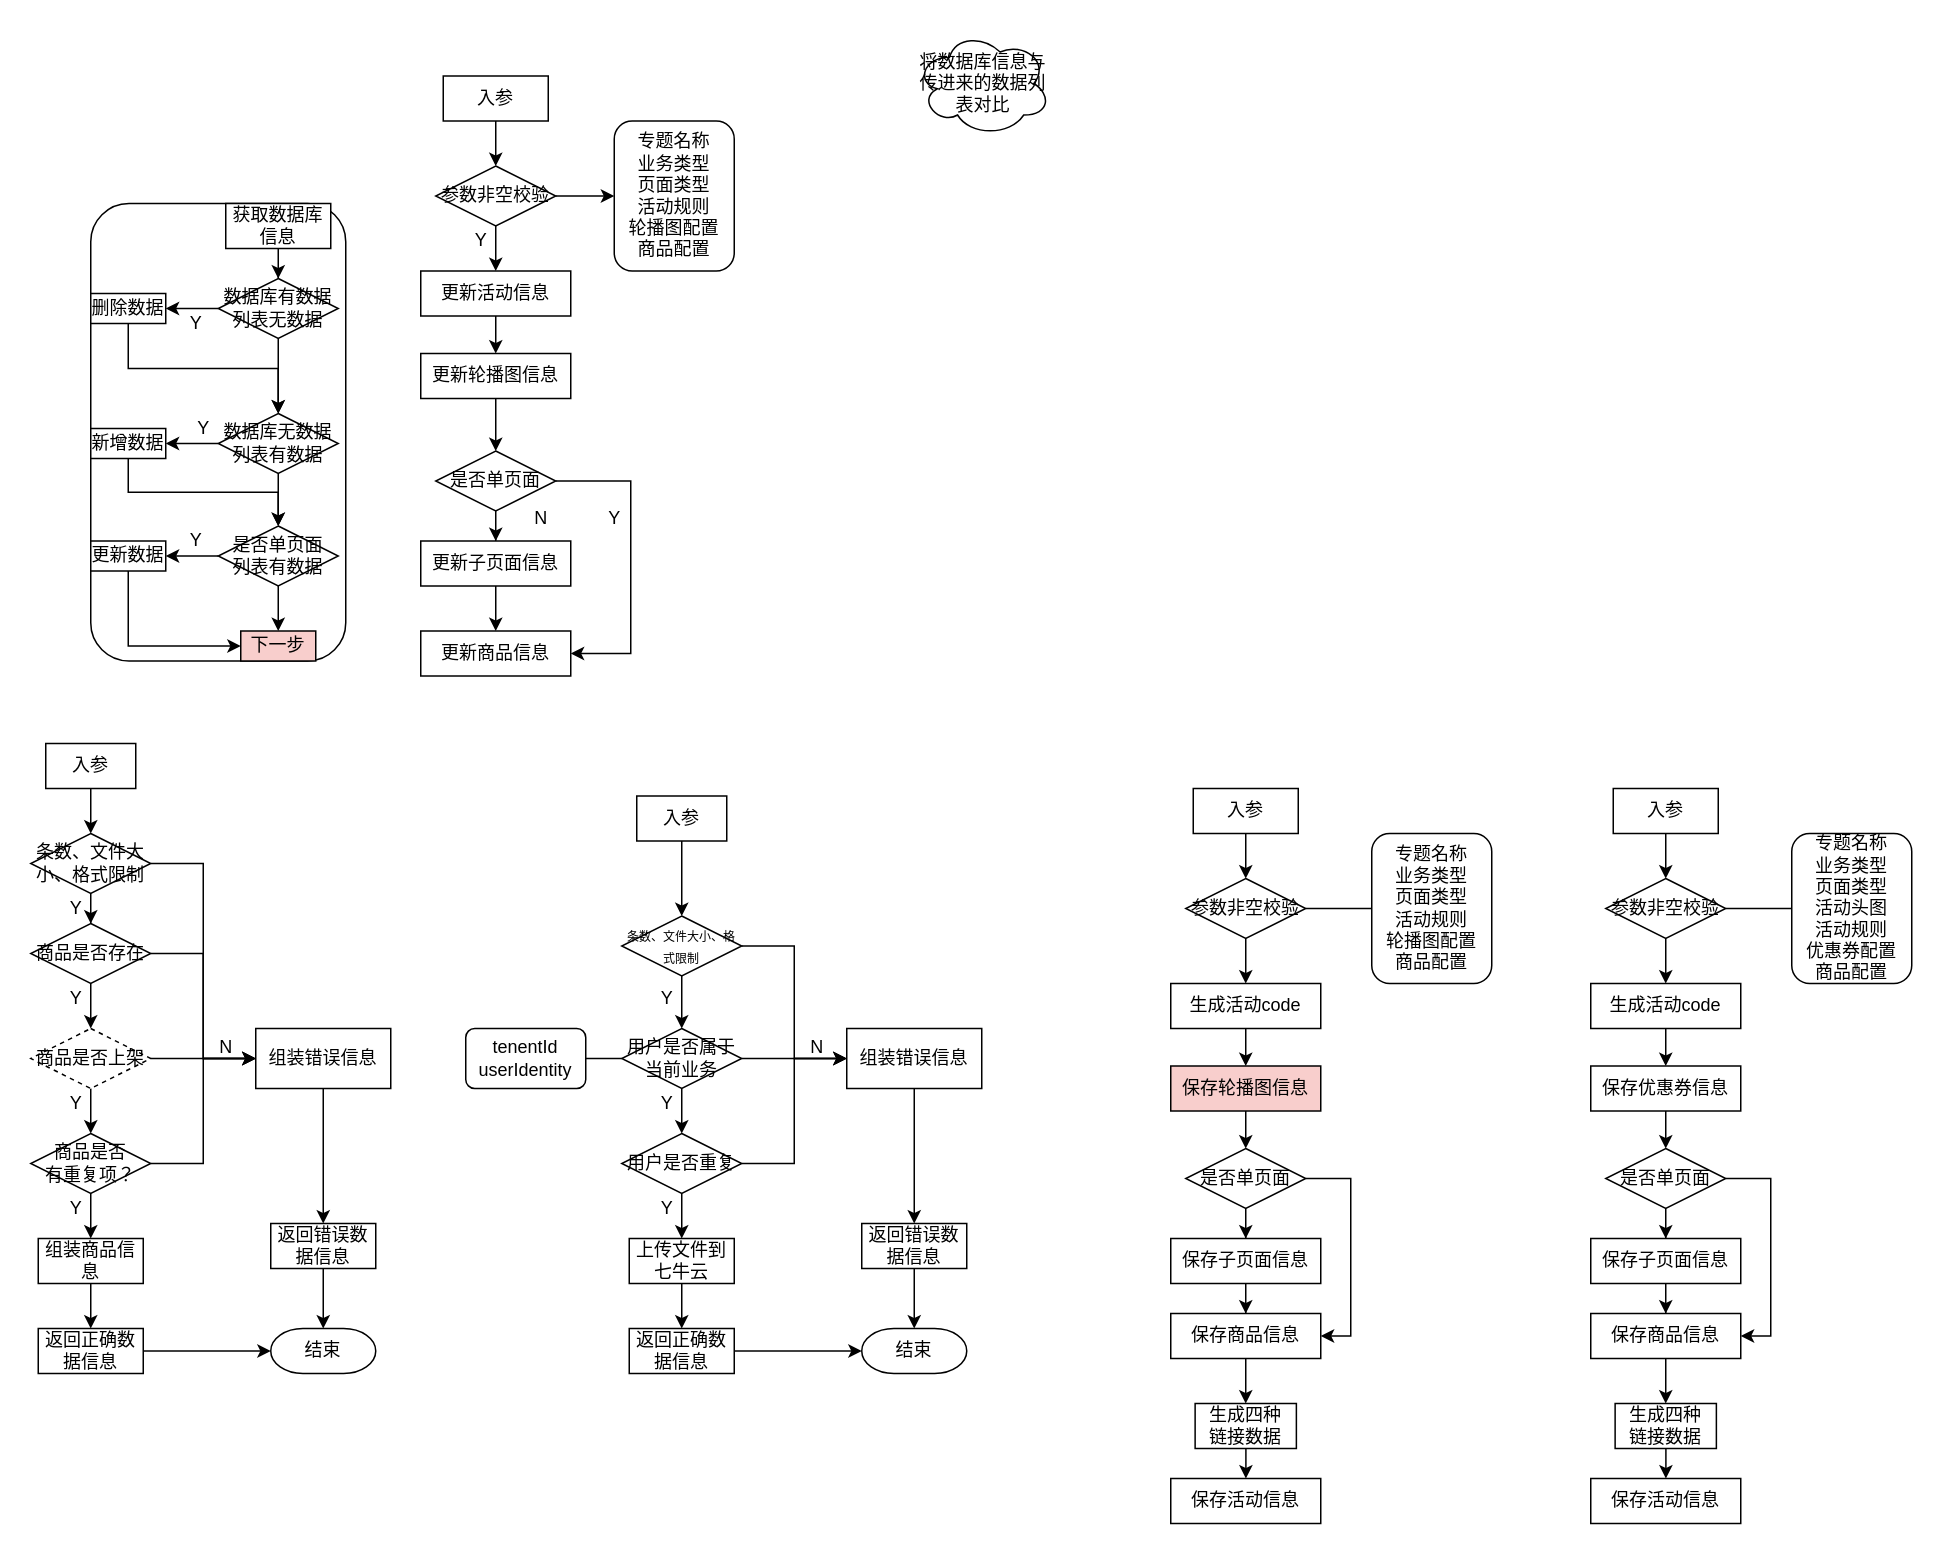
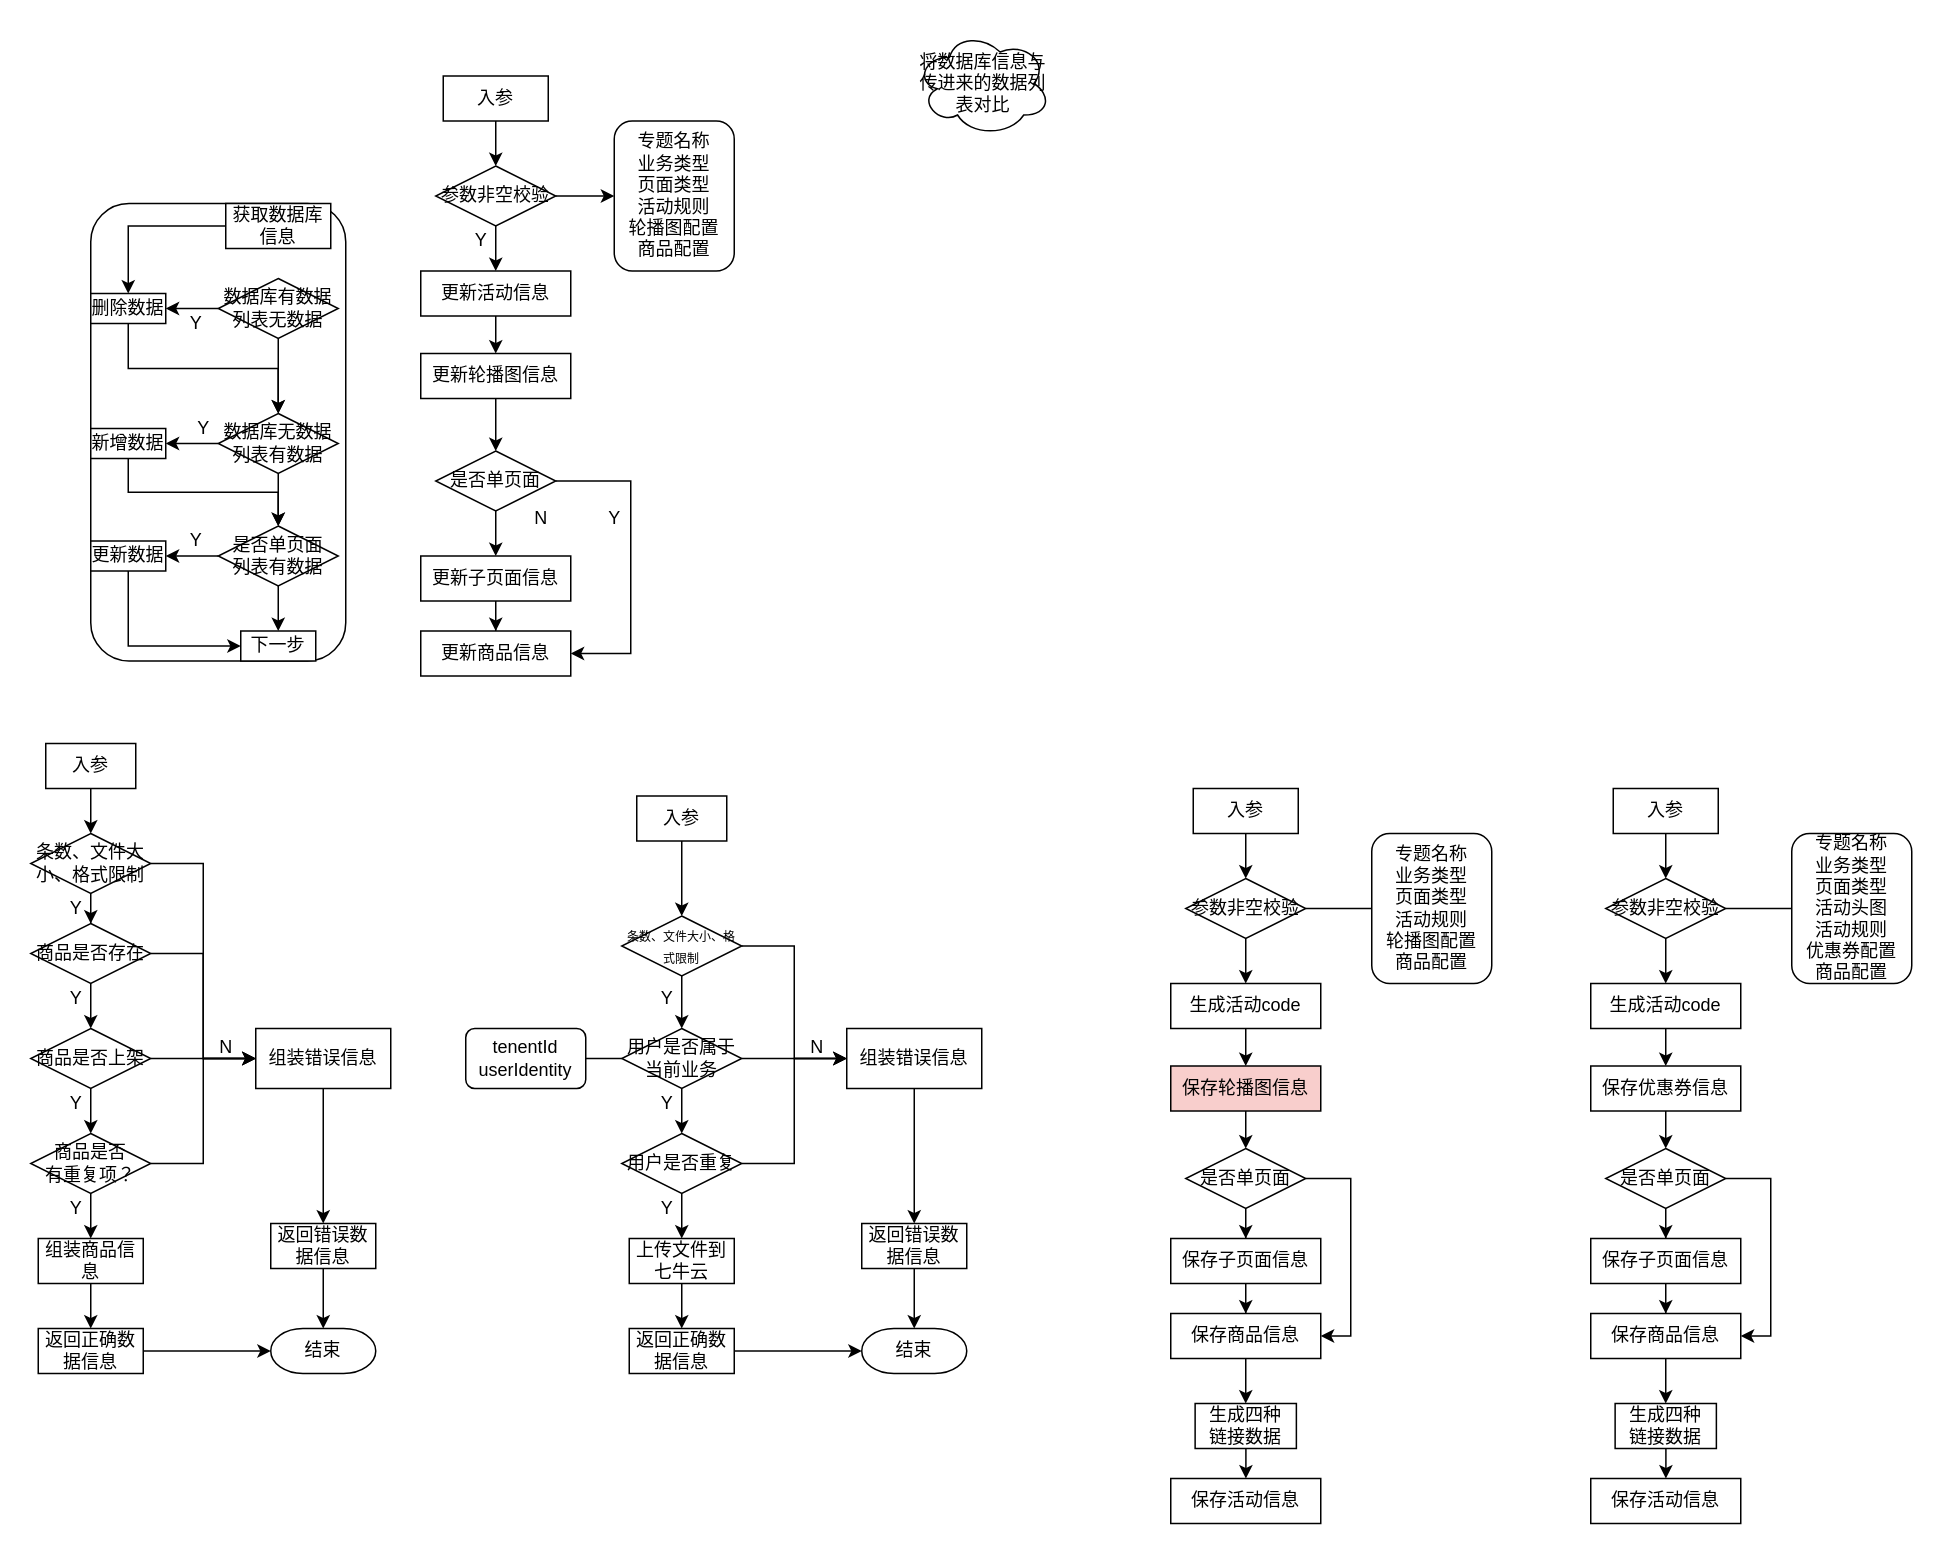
edge "获取数据库信息" -> "数据库有数据 列表无数据": now "获取数据库信息" -> "删除数据"
node "更新子页面信息": moved (496, 563) -> (496, 578)
node "下一步": fillcolor #f8cecc -> #ffffff
node "商品是否上架": style dashed -> solid
